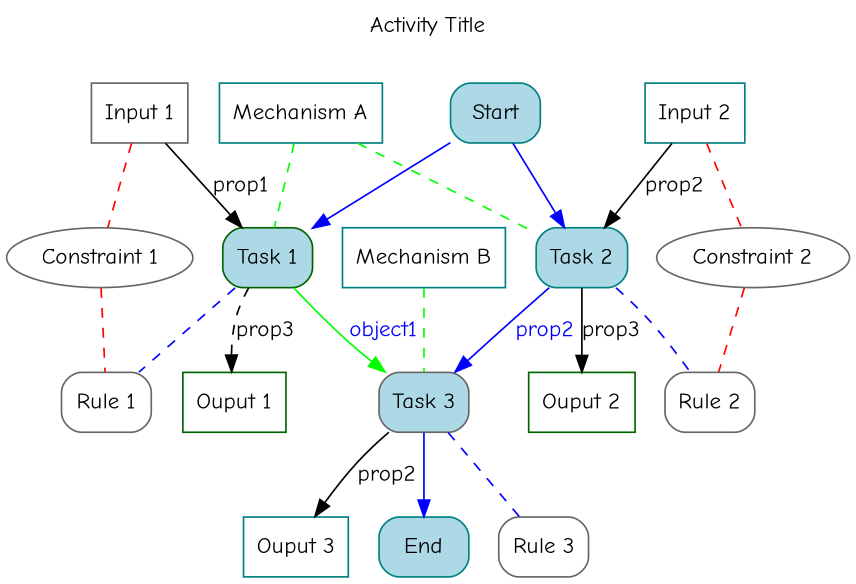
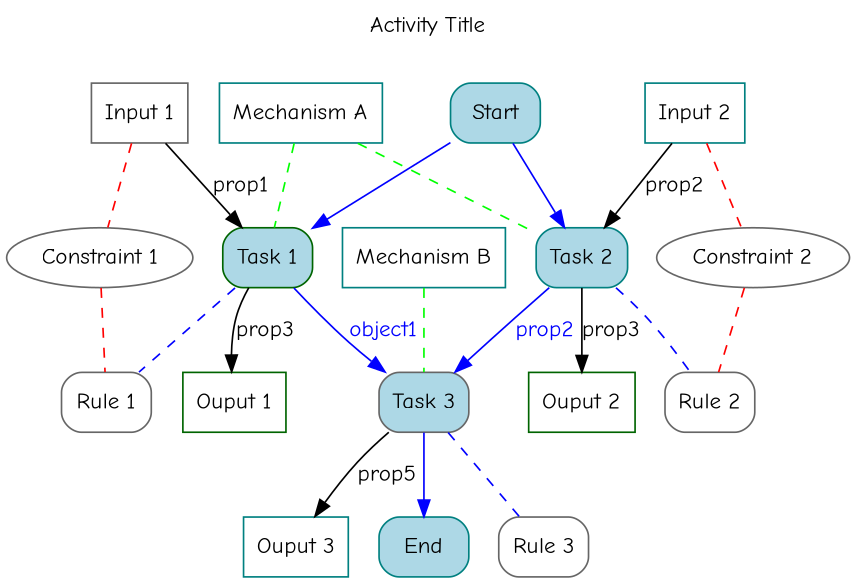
edge "Task 1" -> "Ouput 1": style dashed -> solid
edge "Task 1" -> "Task 3": color green -> blue
edge "Task 3" -> "Ouput 3": label "prop2" -> "prop5"
